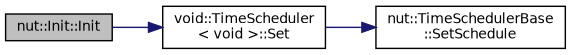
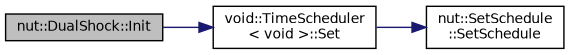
node "nut::Init::Init": label "nut::Init::Init" -> "nut::DualShock::Init"
node "nut::TimeSchedulerBase ::SetSchedule": label "nut::TimeSchedulerBase ::SetSchedule" -> "nut::SetSchedule ::SetSchedule"
